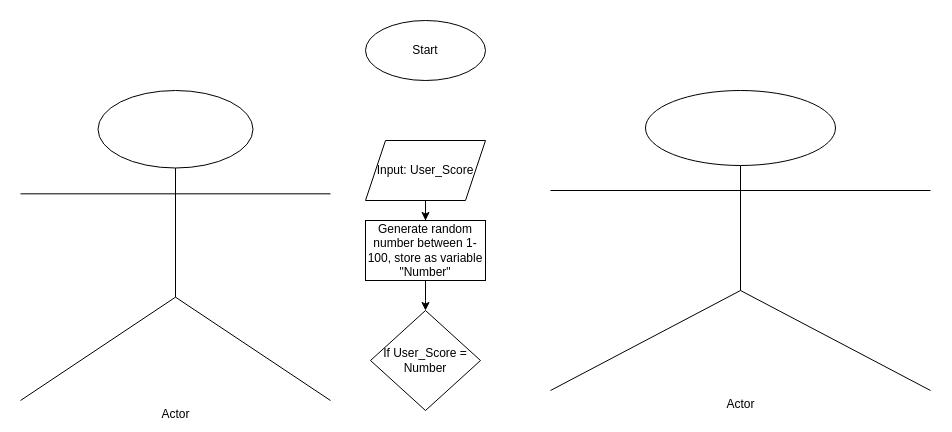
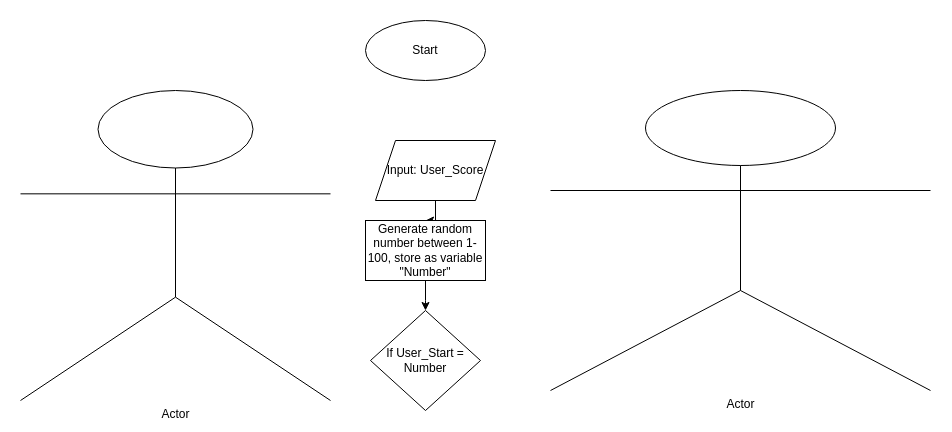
node "Input: User_Score": moved (426, 171) -> (436, 171)
node "If User_Score = Number": label "If User_Score = Number" -> "If User_Start = Number"
